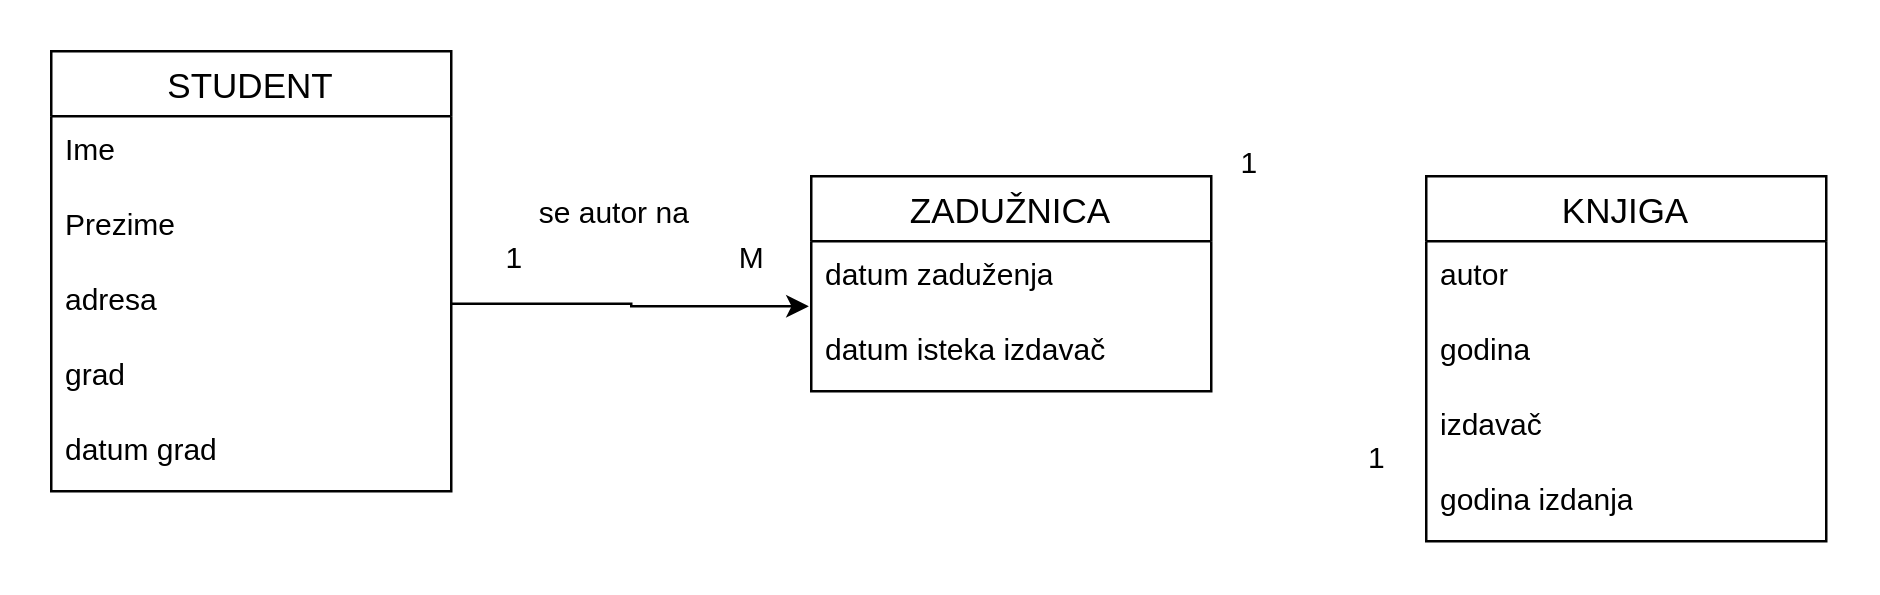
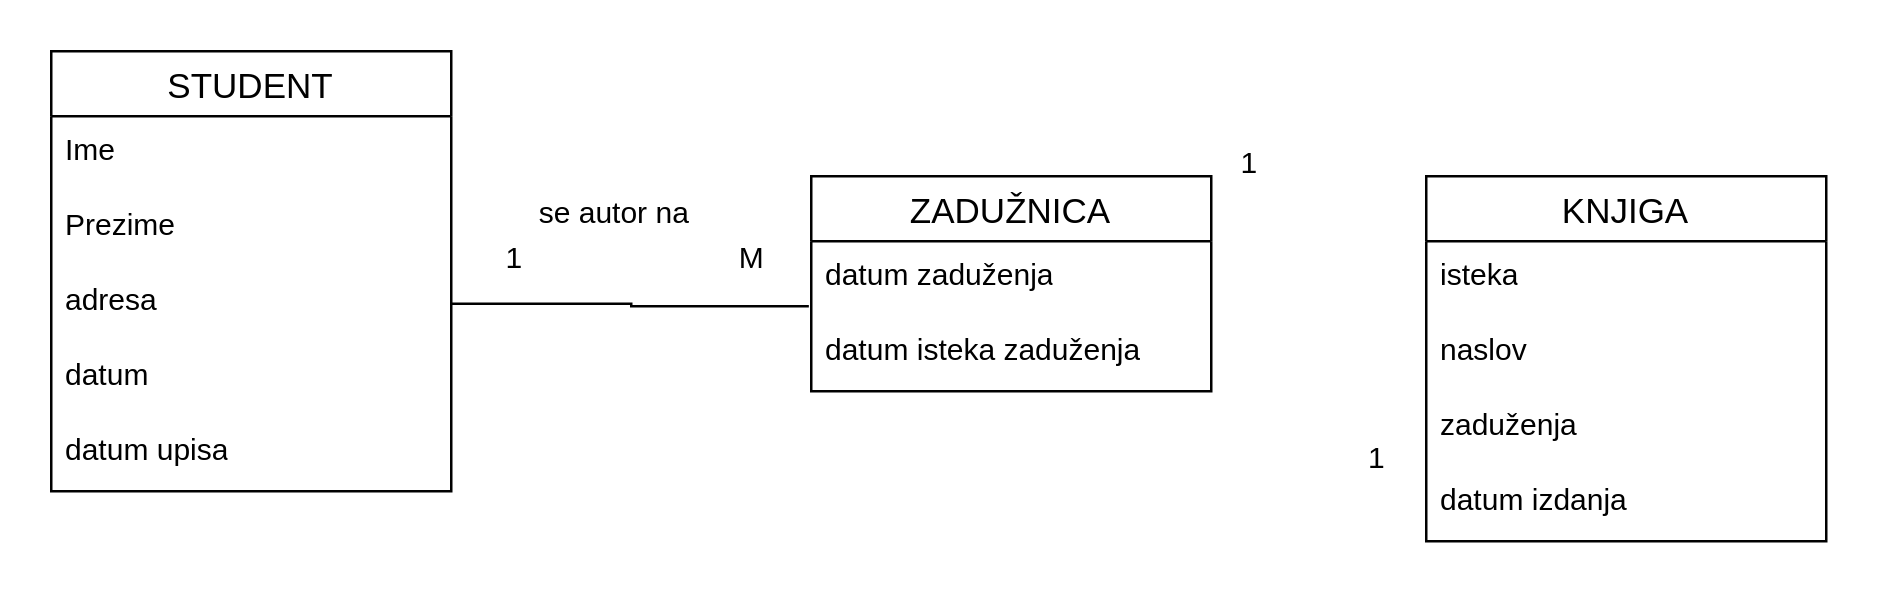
node "autor": label "autor" -> "isteka"
edge "adresa" -> "datum zaduženja": arrowhead classic -> none
node "datum isteka izdavač": label "datum isteka izdavač" -> "datum isteka zaduženja"
node "godina": label "godina" -> "naslov"
node "grad": label "grad" -> "datum"
node "izdavač": label "izdavač" -> "zaduženja"
node "datum grad": label "datum grad" -> "datum upisa"
node "godina izdanja": label "godina izdanja" -> "datum izdanja"
